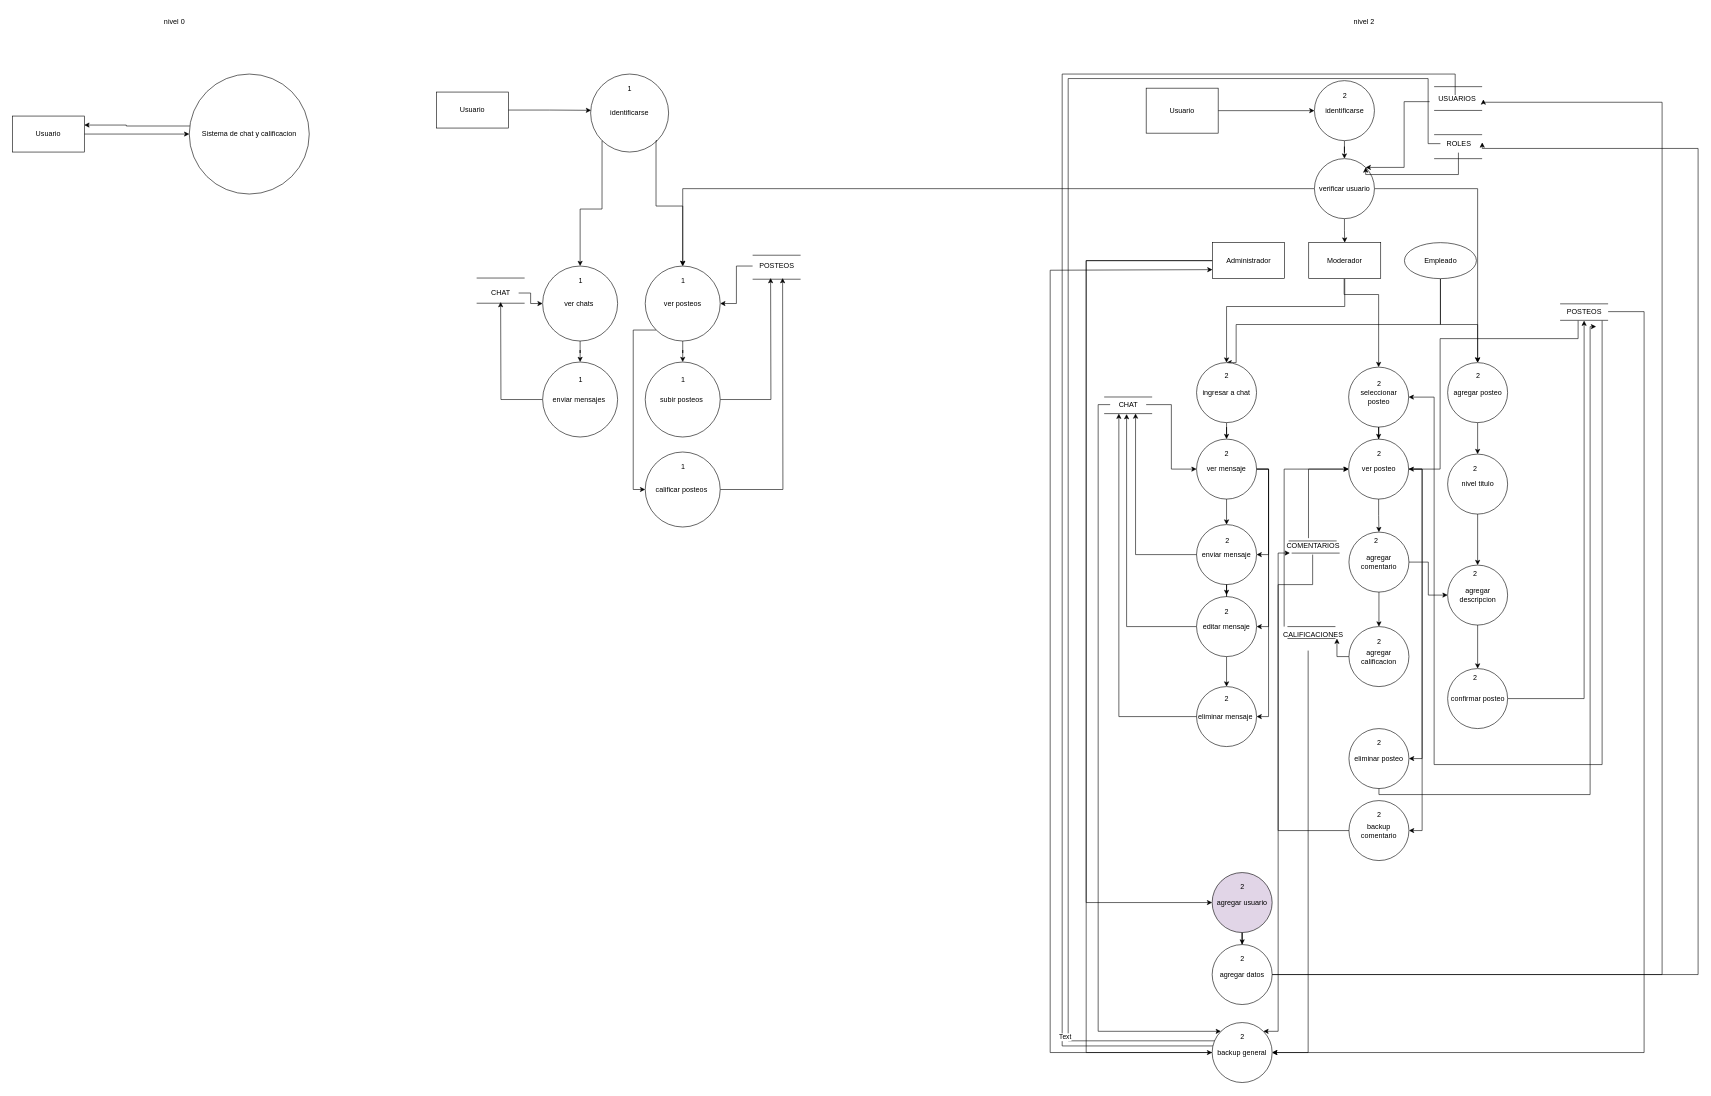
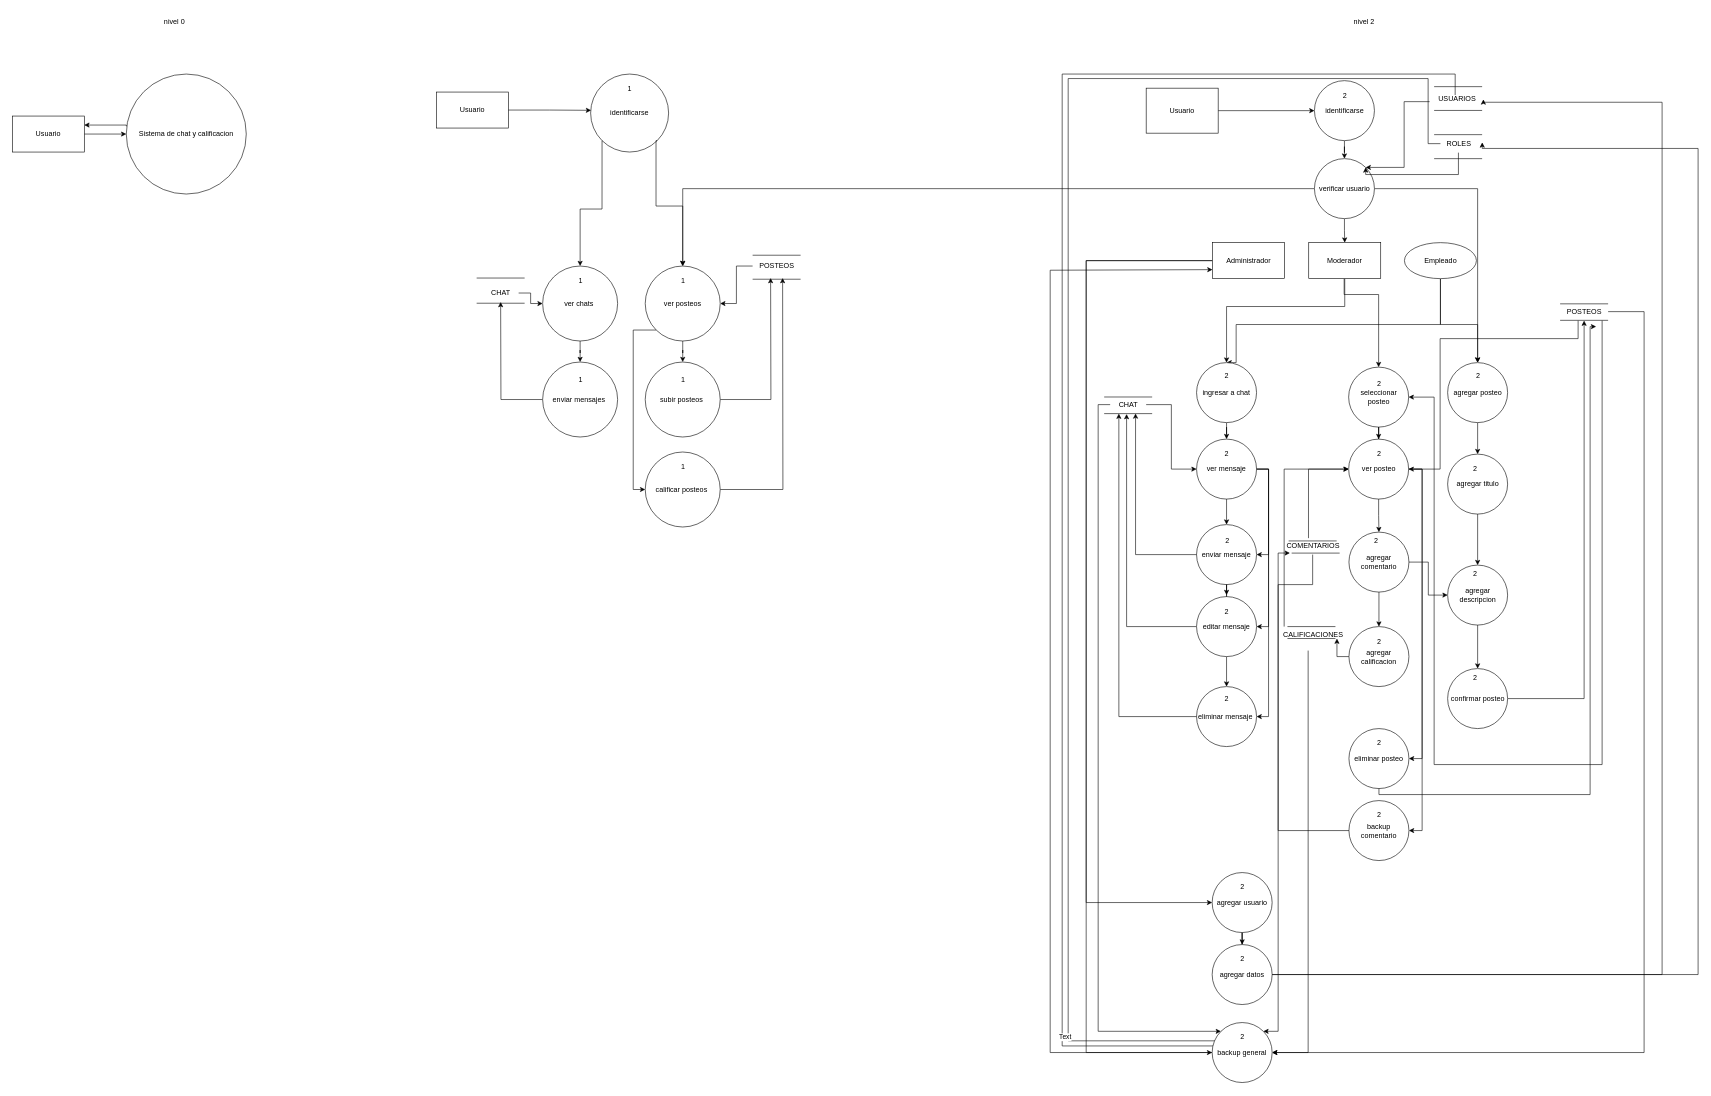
node "Sistema de chat y calificacion": moved (249, 134) -> (186, 134)
node "nivel titulo": label "nivel titulo" -> "agregar titulo"
node "agregar usuario": fillcolor #e1d5e7 -> #ffffff
